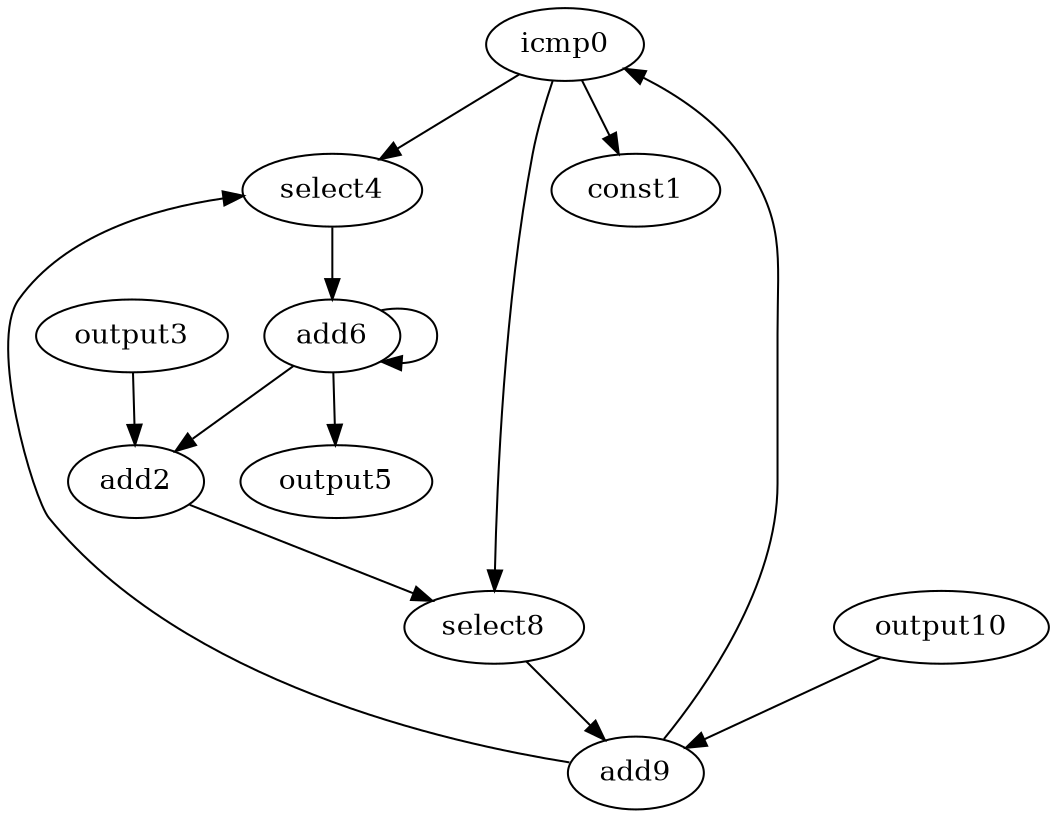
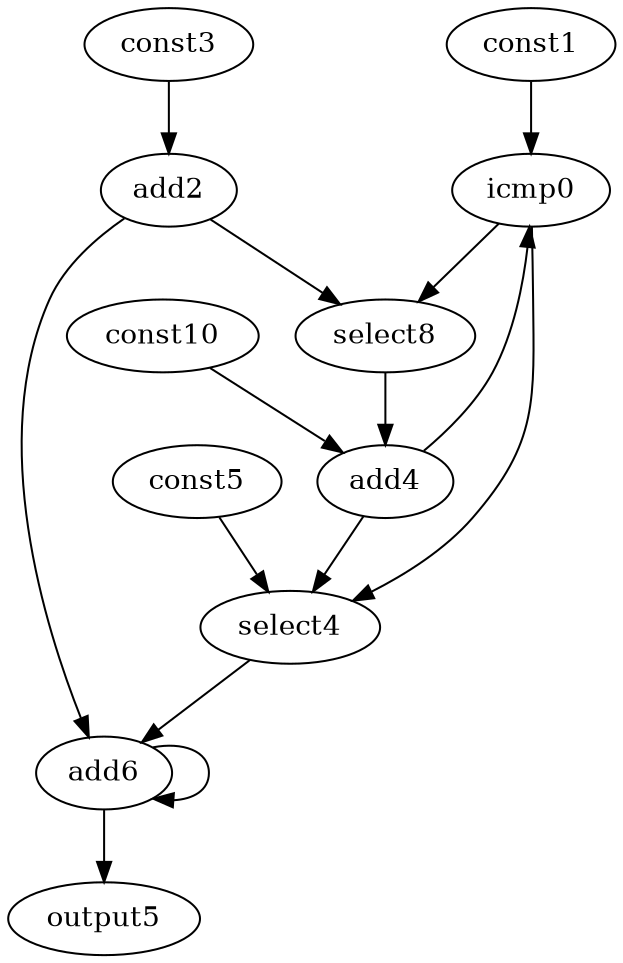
edge "icmp0" -> "const1": reversed
node "output3": label "output3" -> "const3"
edge "add6" -> "add2": reversed
node "const5": added
node "output10": label "output10" -> "const10"
node "add9": label "add9" -> "add4"
